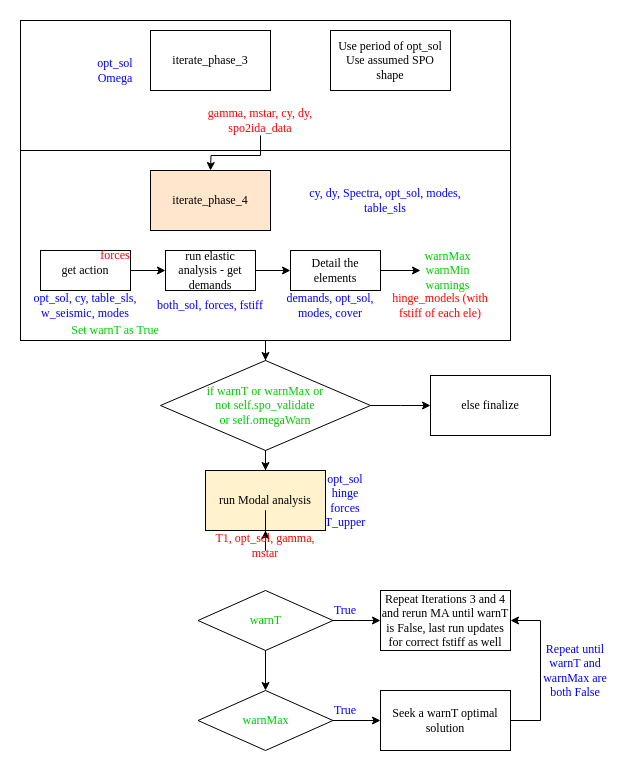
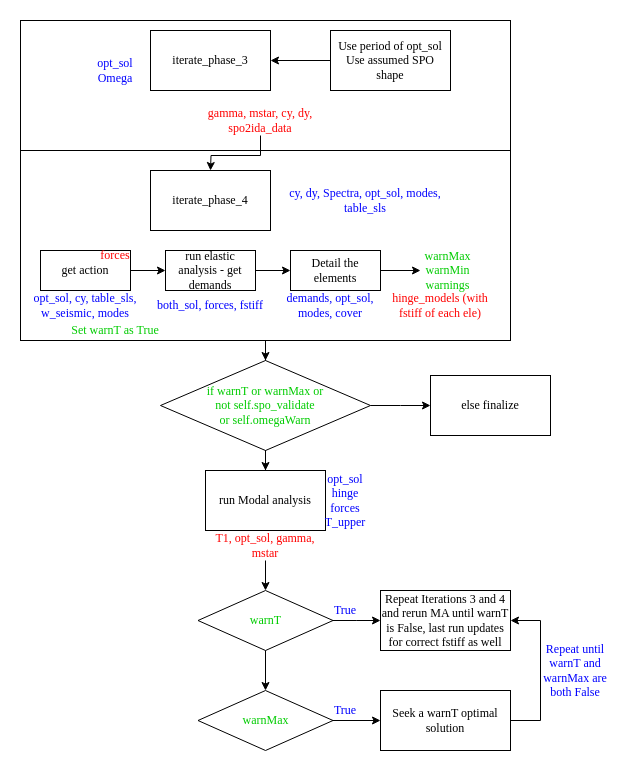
edge "Use period of opt_sol Use assumed SPO shape" -> "iterate_phase_3": added
node "iterate_phase_4": fillcolor #ffe6cc -> #ffffff
node "cy, dy, Spectra, opt_sol, modes, table_sls": moved (386, 201) -> (366, 201)
node "run Modal analysis": fillcolor #fff2cc -> #ffffff
edge "T1, opt_sol, gamma, mstar" -> "run Modal analysis": now "T1, opt_sol, gamma, mstar" -> "warnT"
